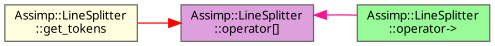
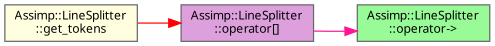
edge "Assimp::LineSplitter ::operator->" -> "Assimp::LineSplitter ::operator[]": reversed
